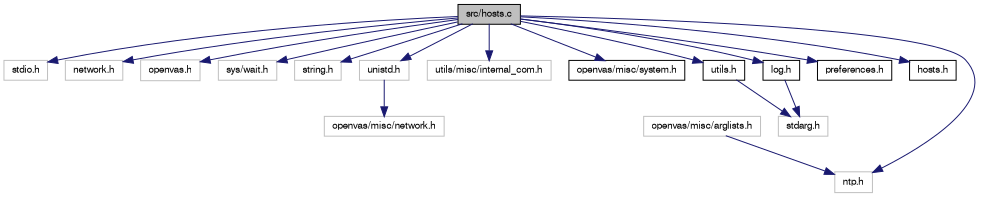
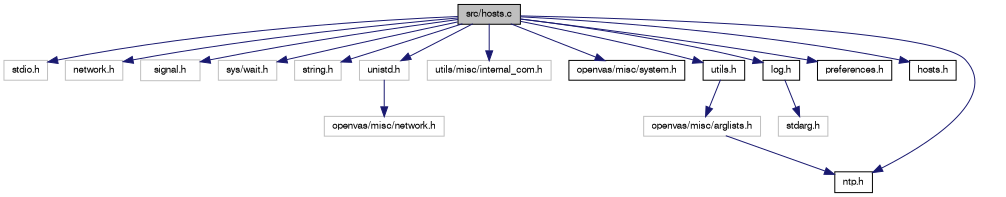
node "openvas.h": label "openvas.h" -> "signal.h"
edge "utils.h" -> "stdarg.h": now "utils.h" -> "openvas/misc/arglists.h"
node "ntp.h": color grey75 -> black
